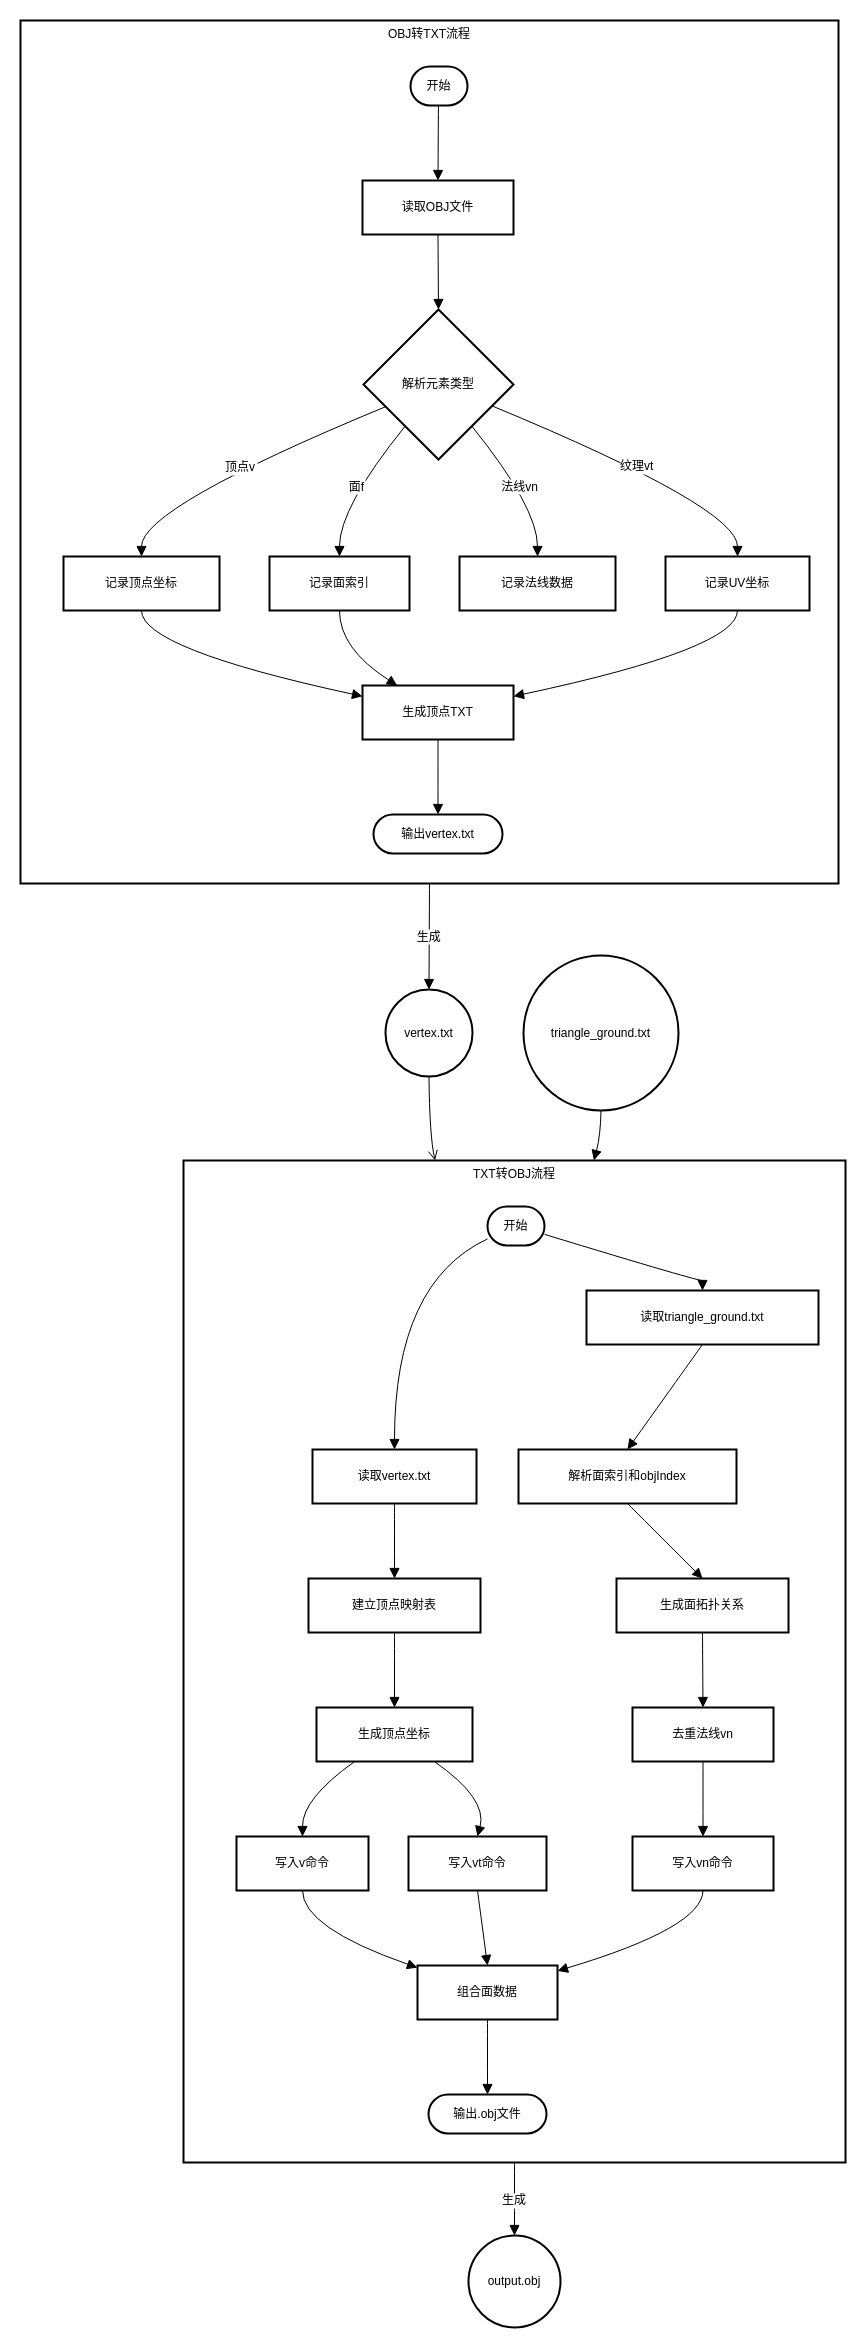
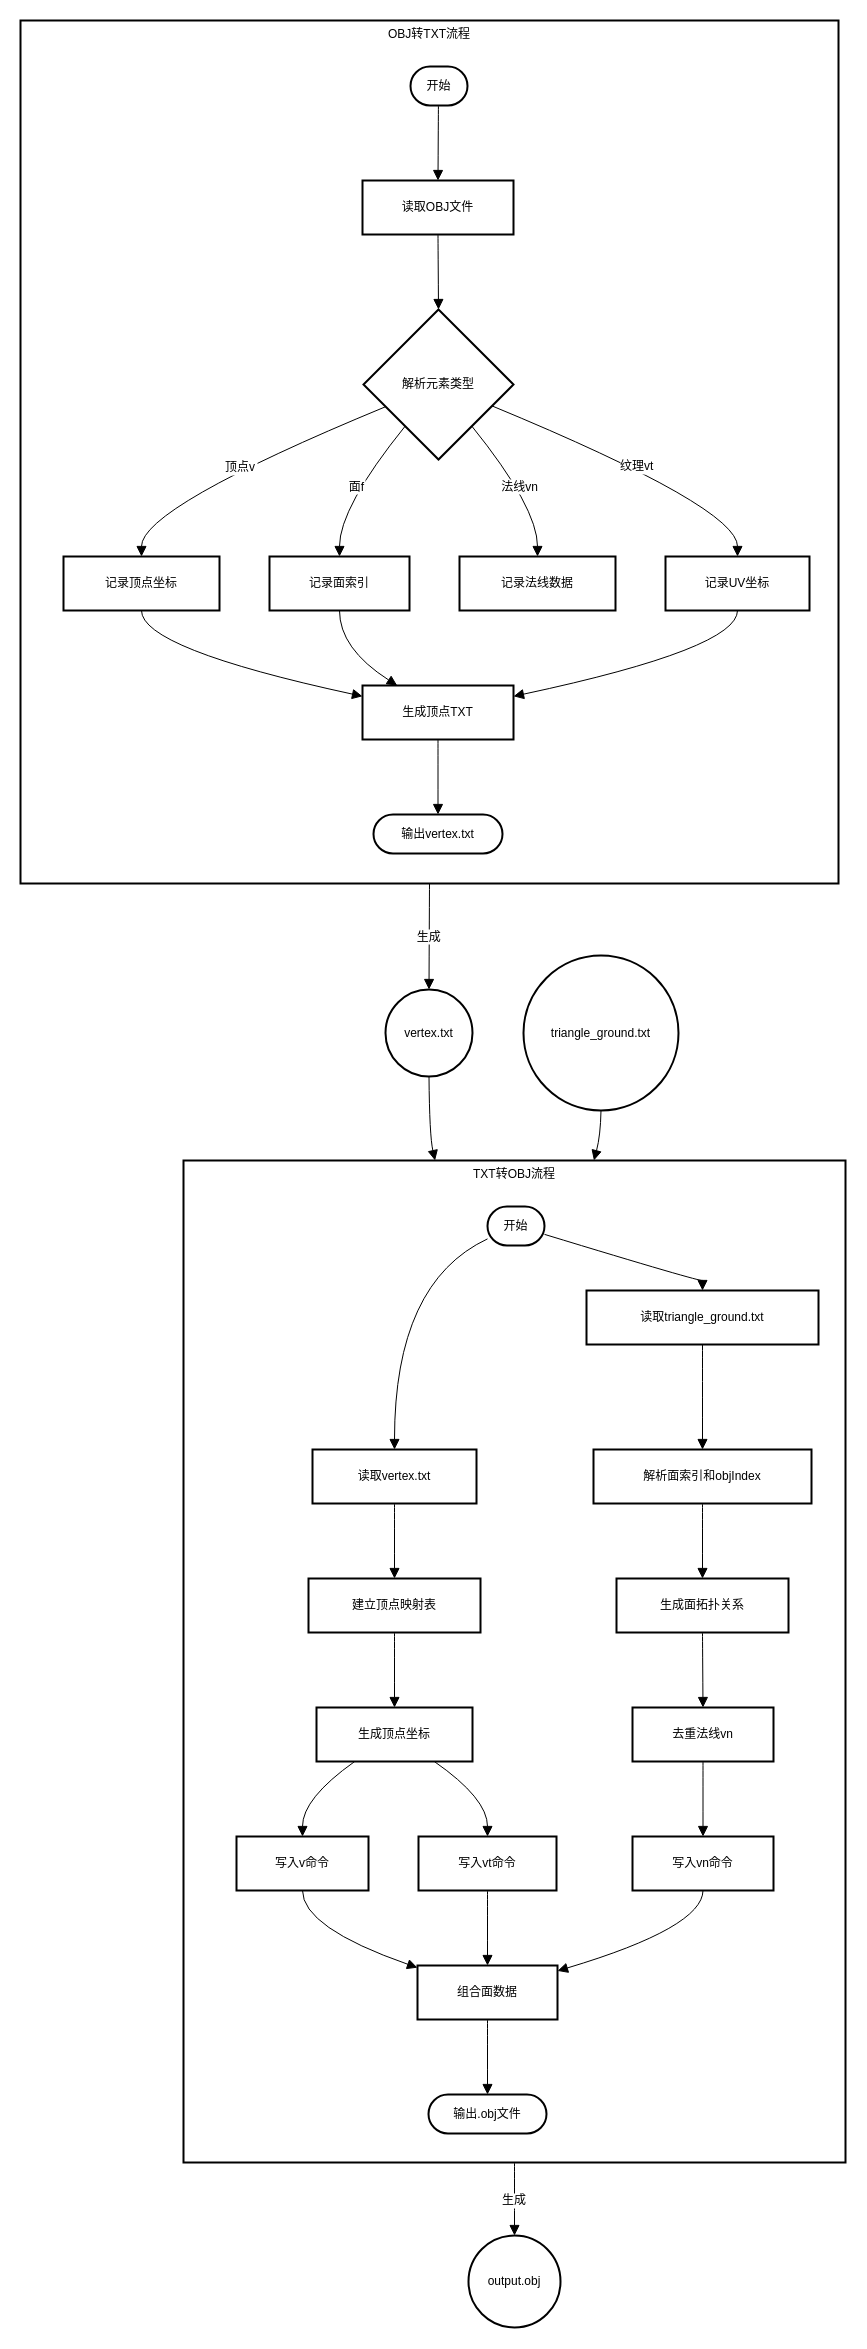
edge "vertex.txt" -> "TXT转OBJ流程": arrowhead open -> block
node "解析面索引和objIndex": moved (628, 1477) -> (703, 1477)
node "写入vt命令": moved (478, 1864) -> (488, 1864)
